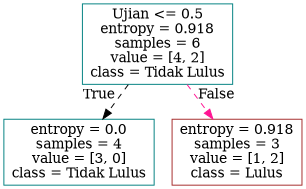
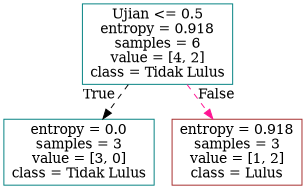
node "entropy = 0.0 samples = 4 value = [3, 0] class = Tidak Lulus": label "entropy = 0.0 samples = 4 value = [3, 0] class = Tidak Lulus" -> "entropy = 0.0 samples = 3 value = [3, 0] class = Tidak Lulus"
